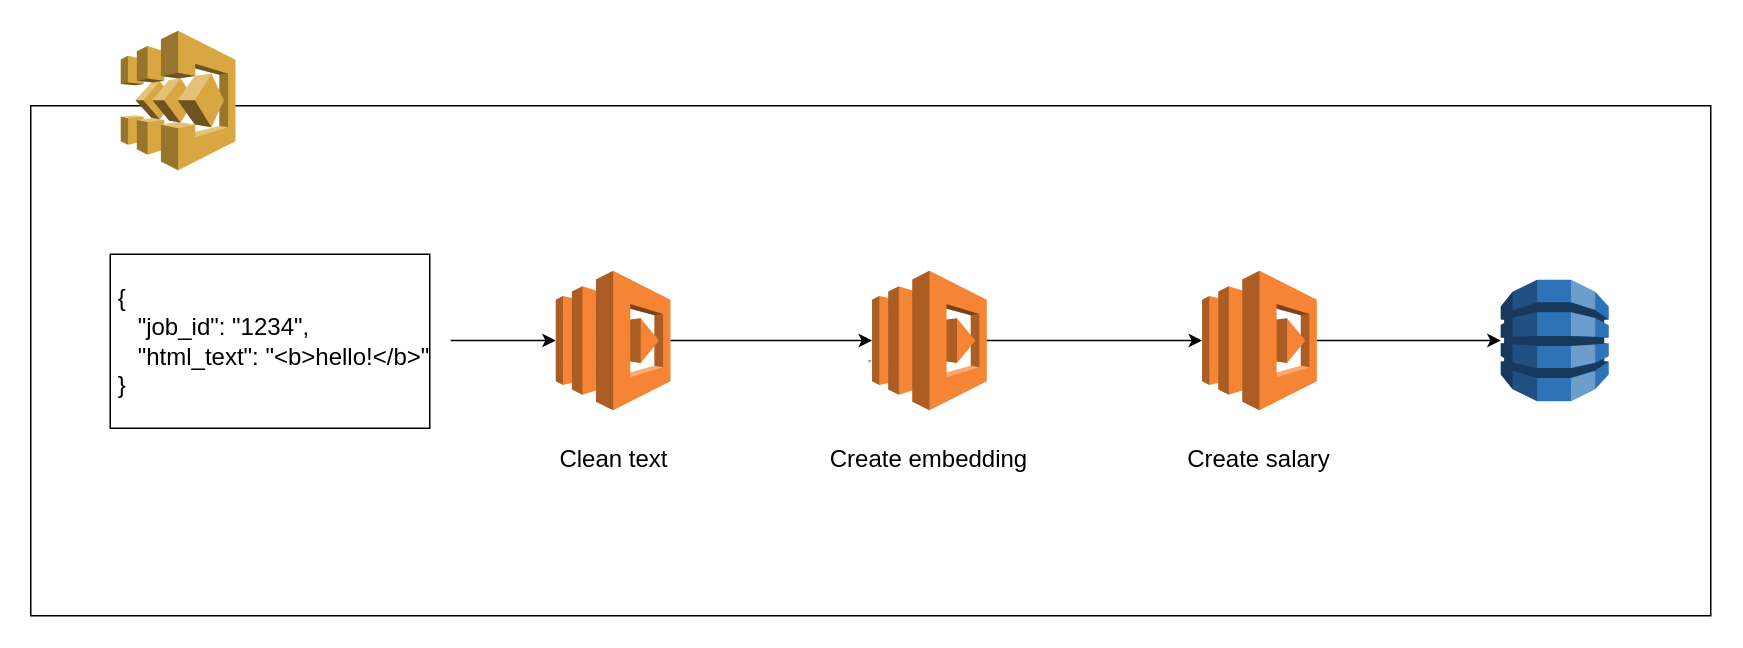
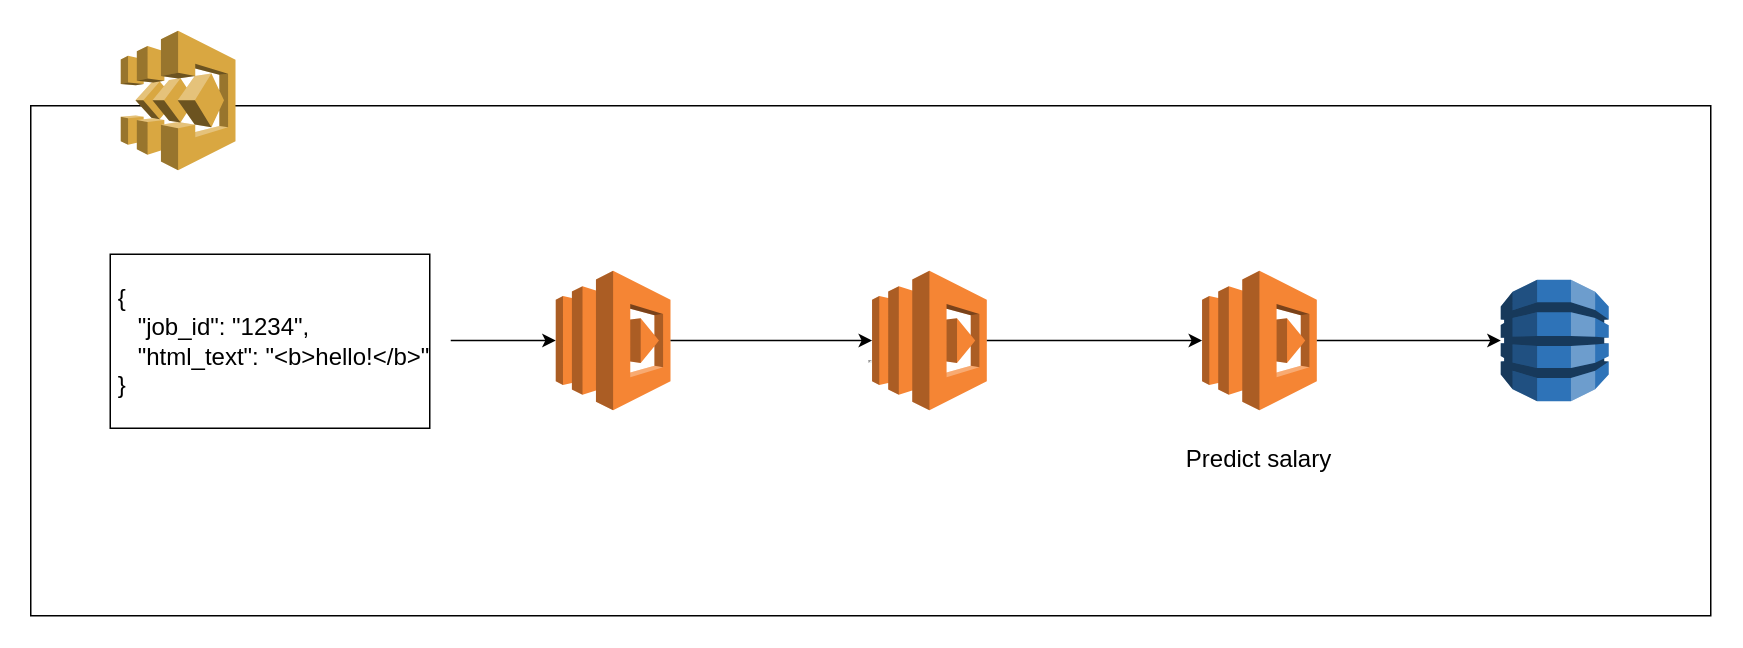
node "Clean text": removed
node "Create embedding": removed
node "Create salary": label "Create salary" -> "Predict salary"
